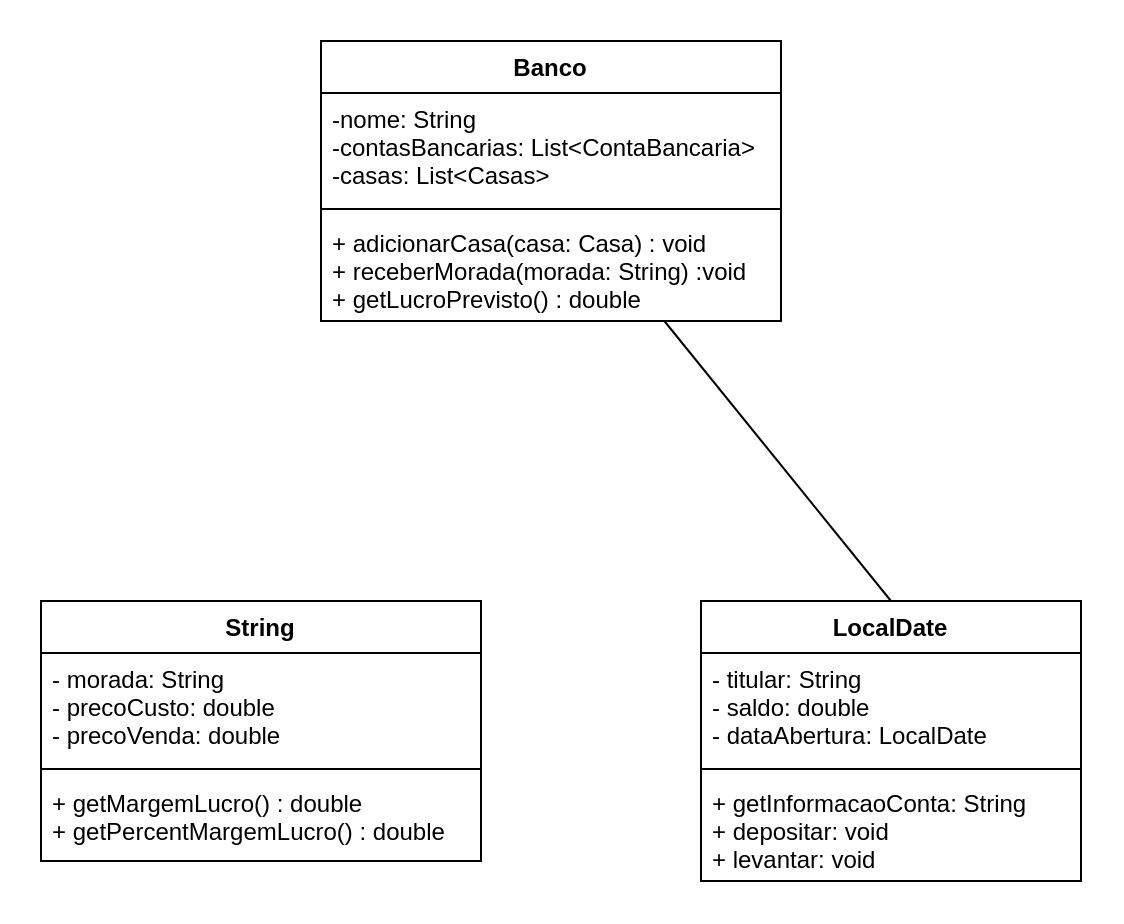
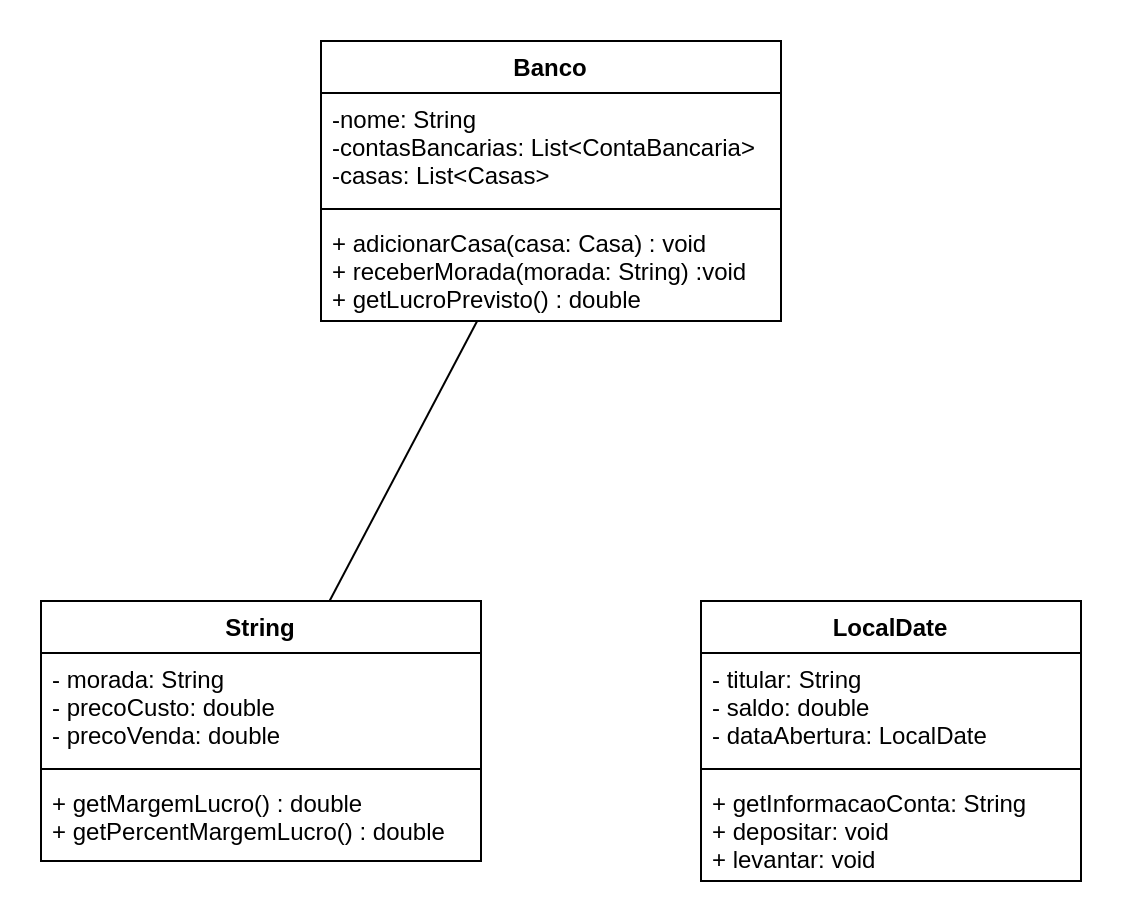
edge "Banco" -- "String": added
edge "Banco" -- "LocalDate": removed
